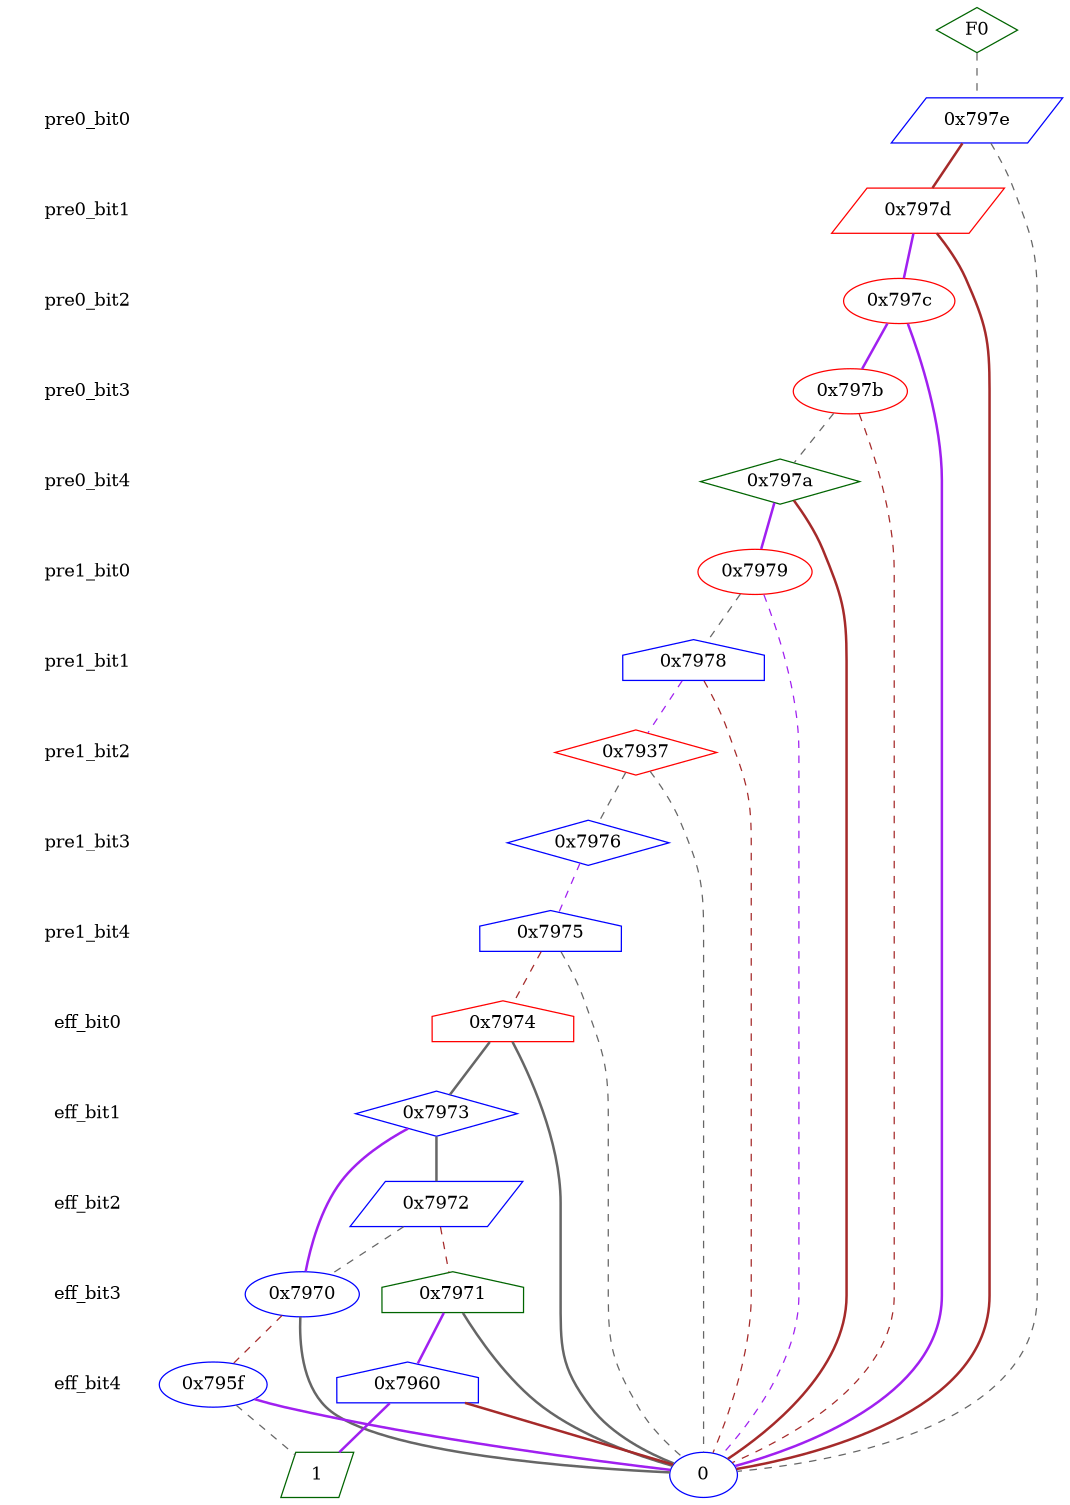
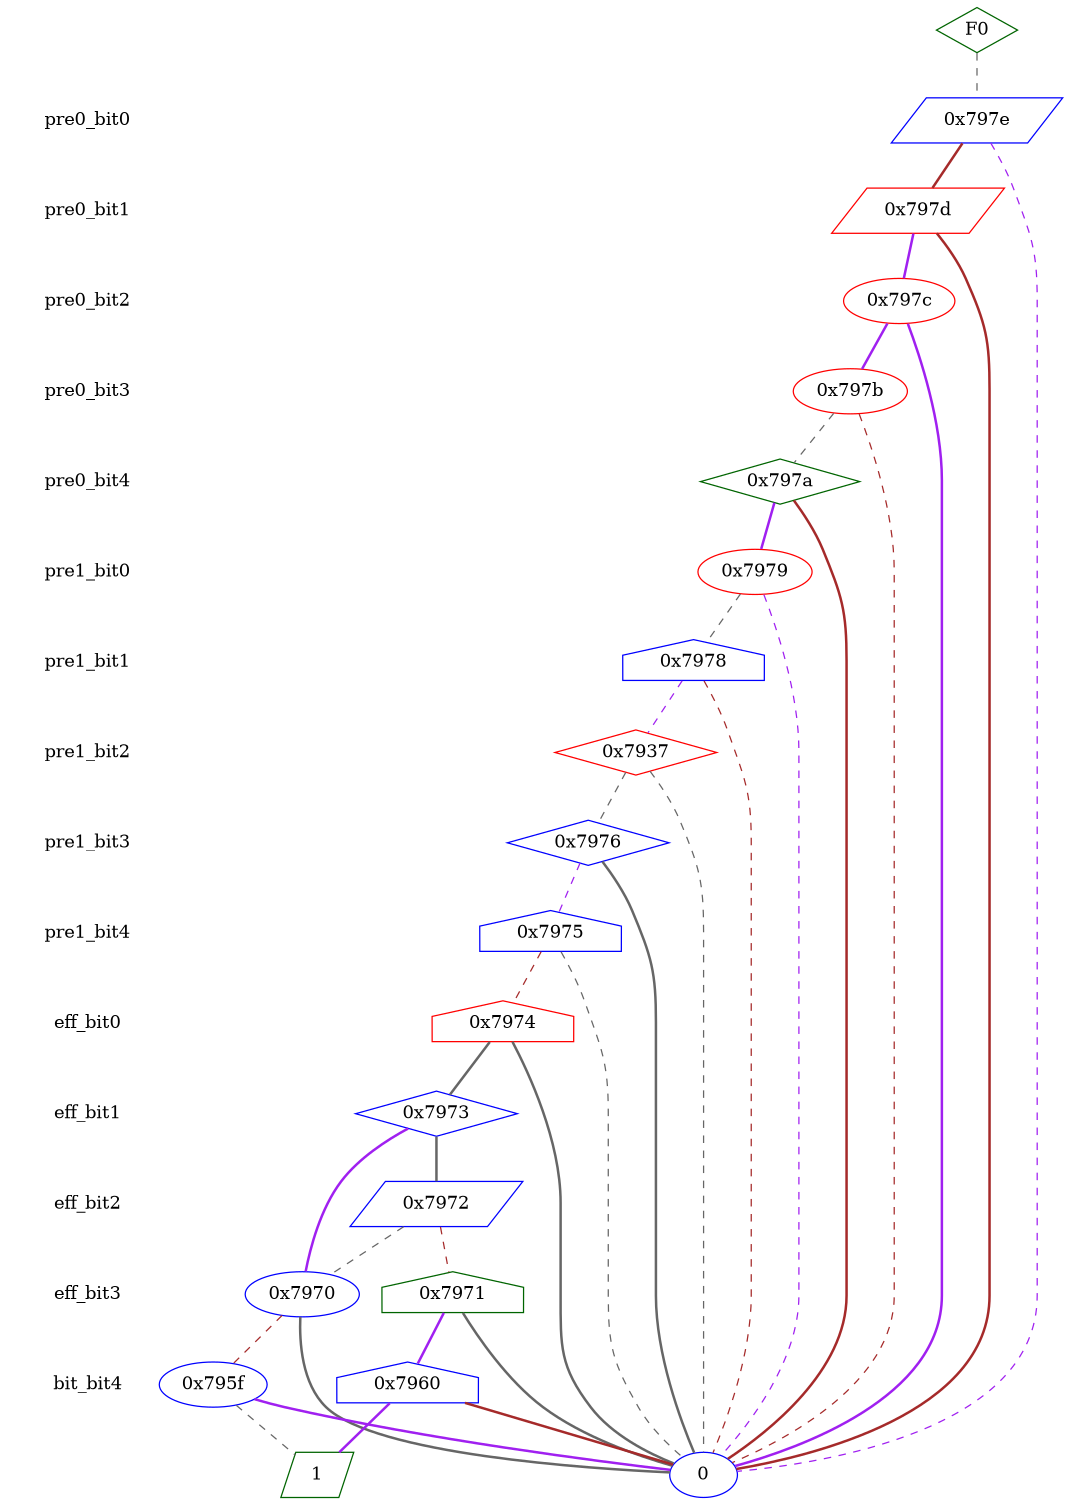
edge "0x797e" -- "0": color gray40 -> purple
edge "0x7976" -- "0": added
node "eff_bit4": label "eff_bit4" -> "bit_bit4"
